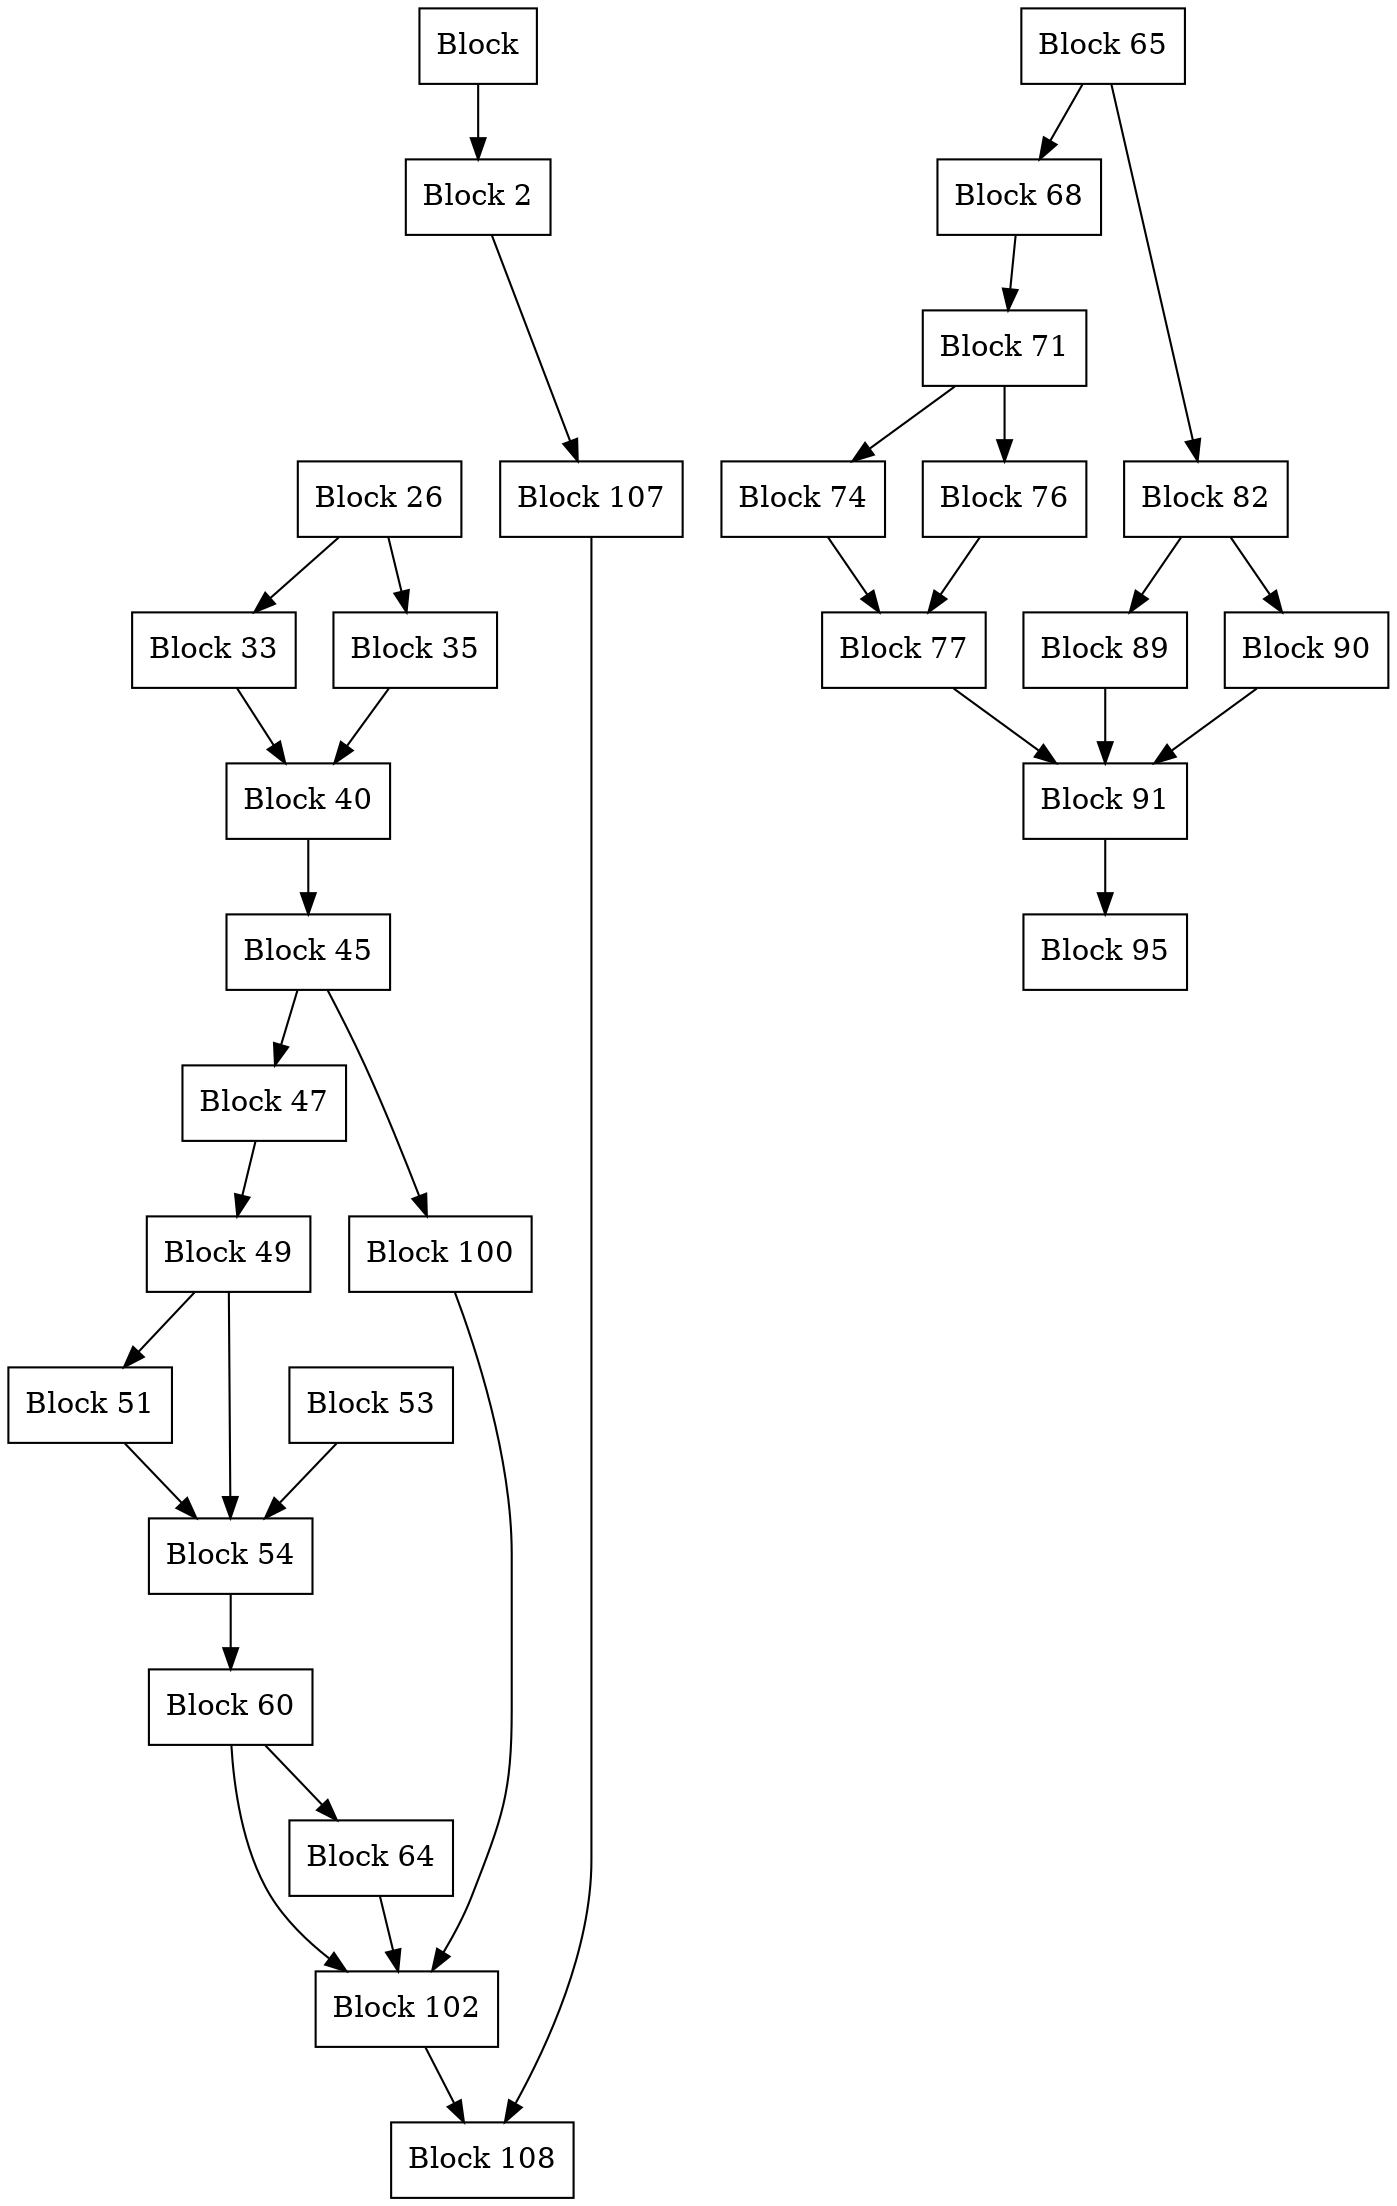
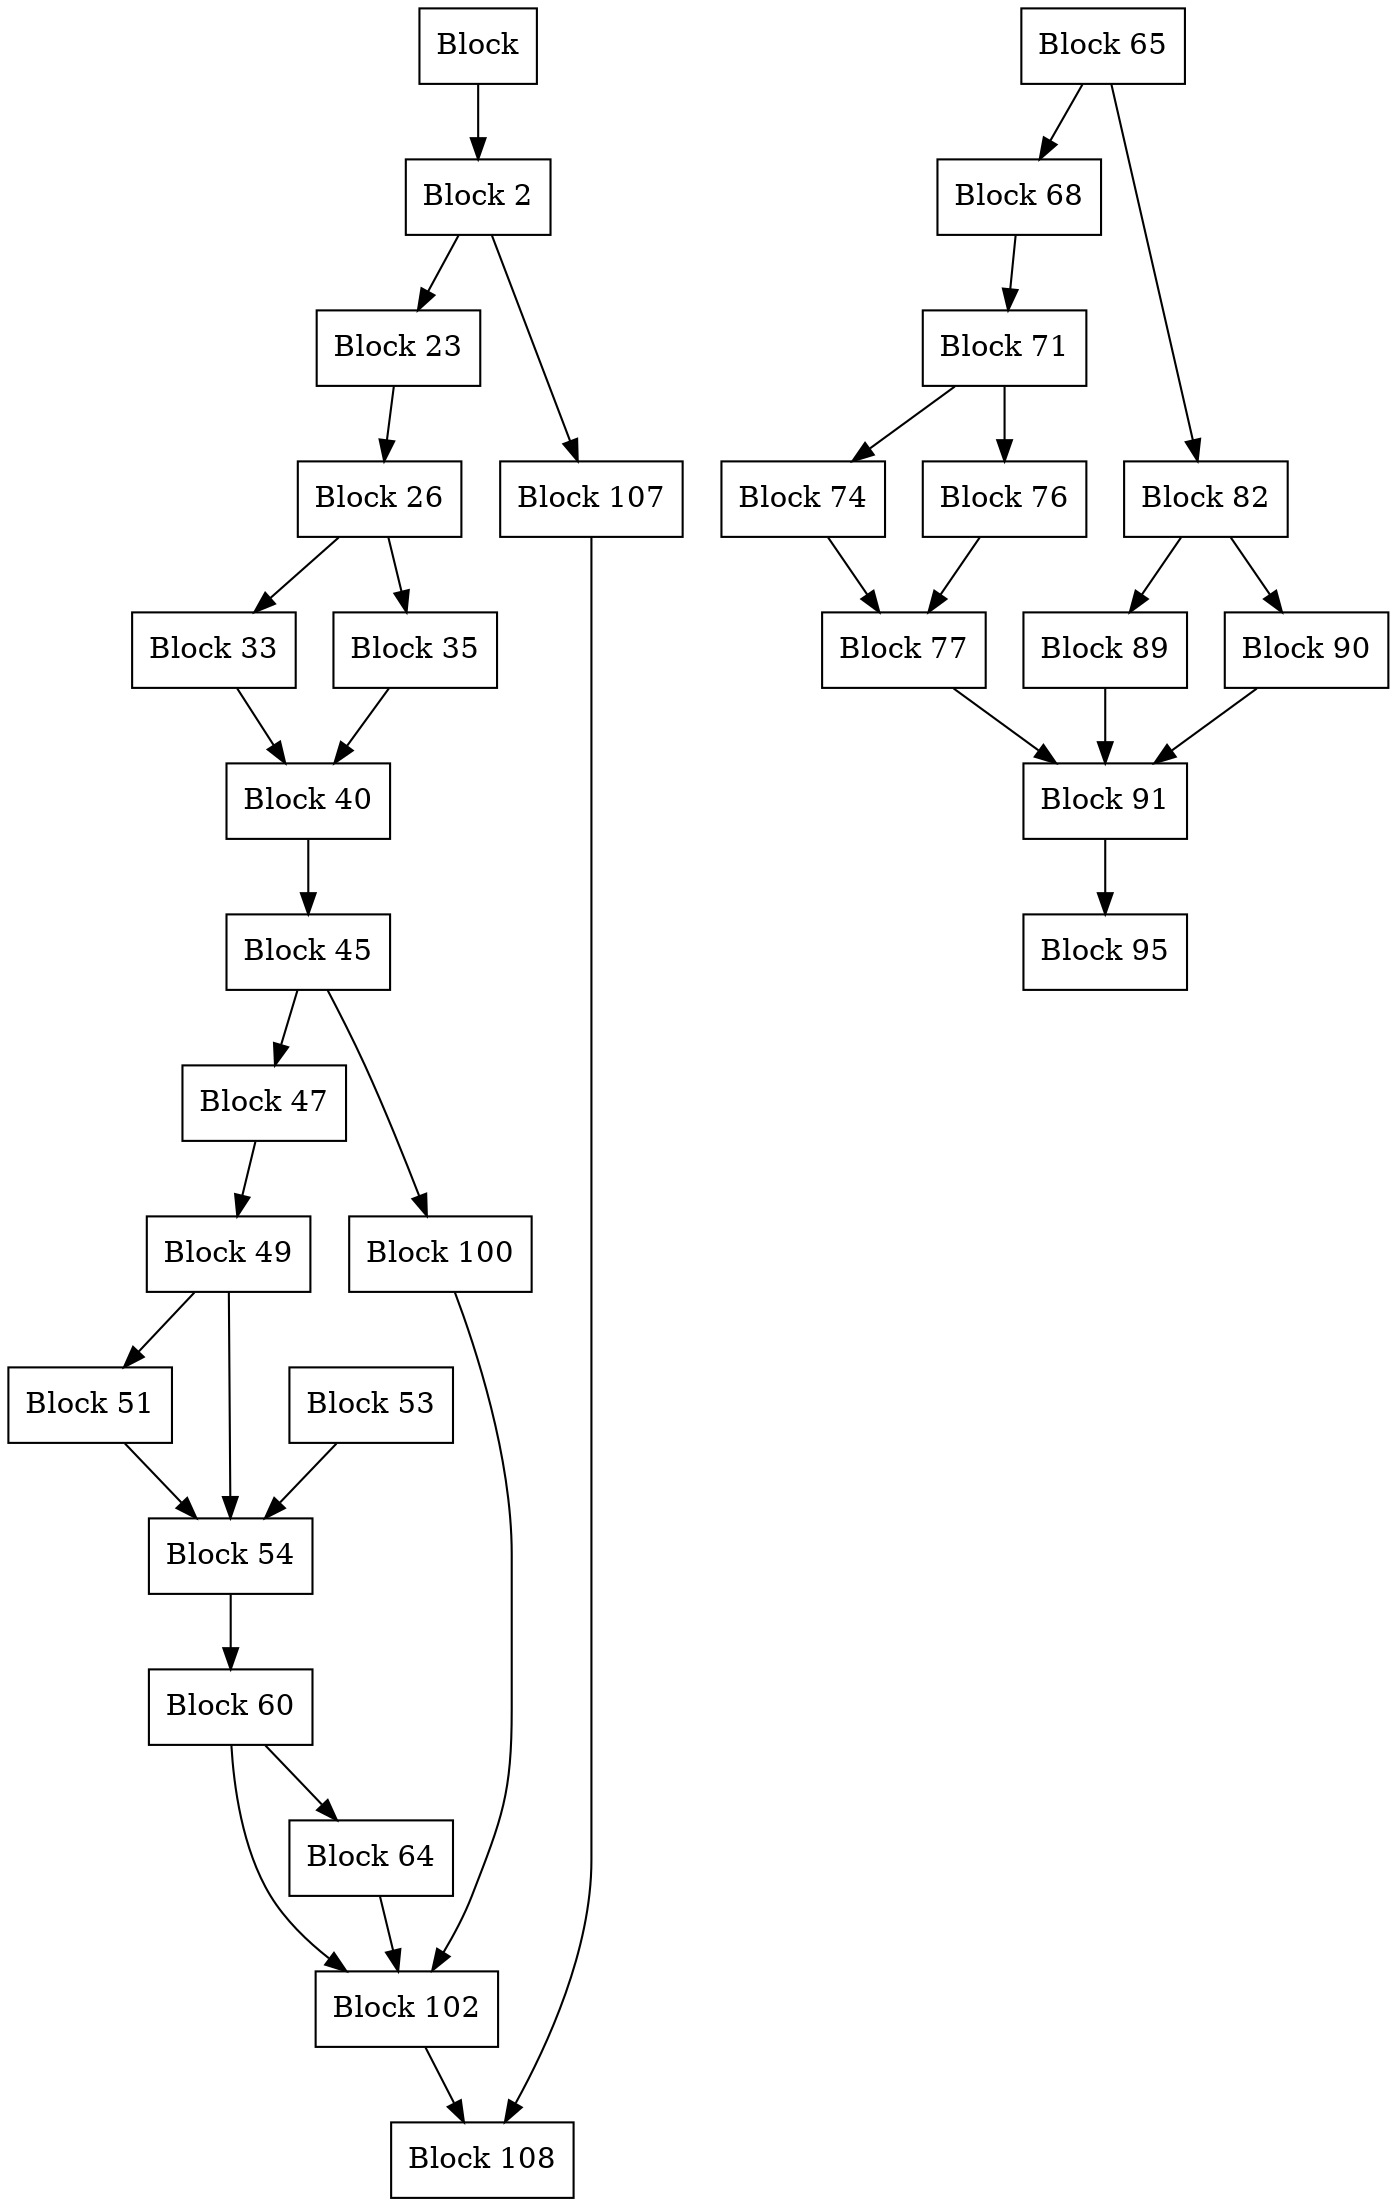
node "Block 23": added
